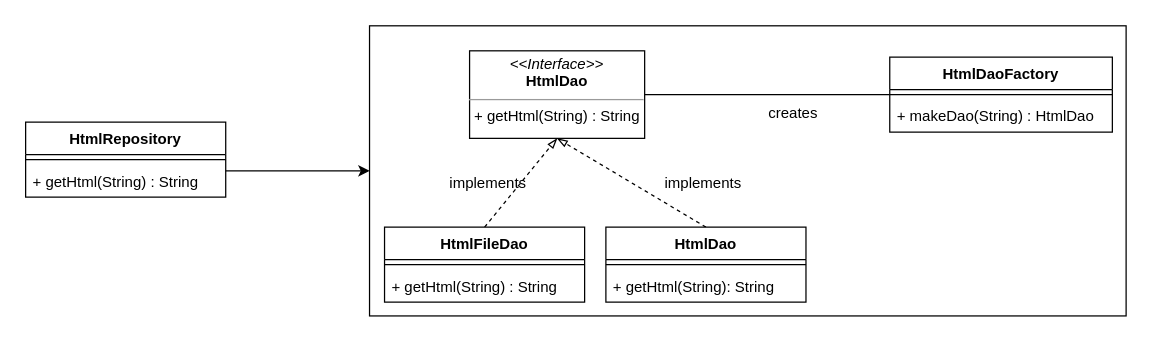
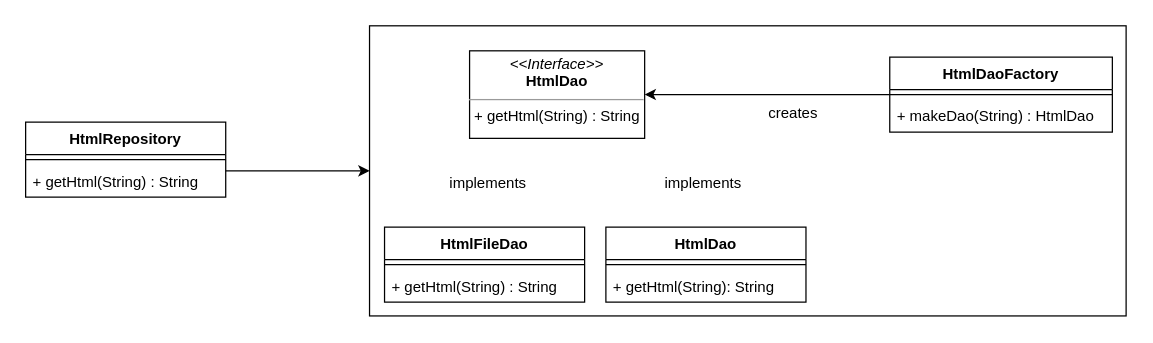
edge "<<Interface>> HtmlDao + getHtml(String) : String" -- "HtmlDaoFactory": arrowhead none -> classic
edge "HtmlDao" -> "<<Interface>> HtmlDao + getHtml(String) : String": removed
edge "HtmlFileDao" -> "<<Interface>> HtmlDao + getHtml(String) : String": removed
